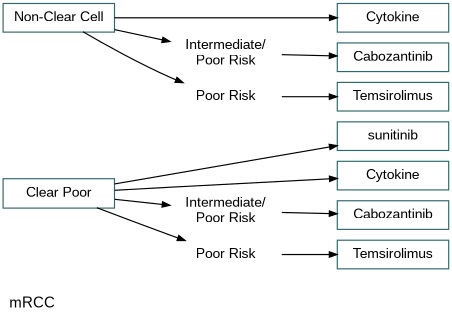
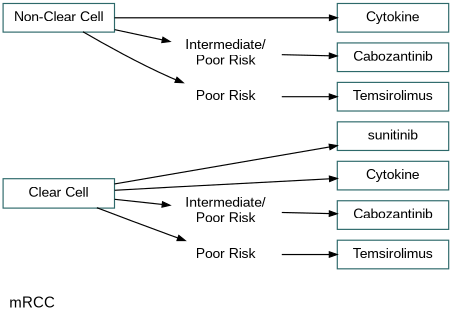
node "Clear Poor": label "Clear Poor" -> "Clear Cell"
